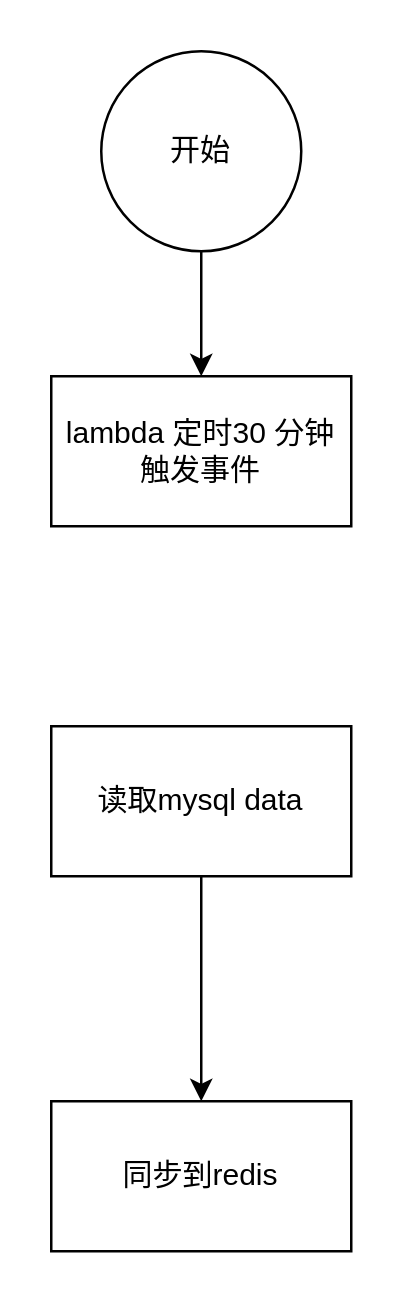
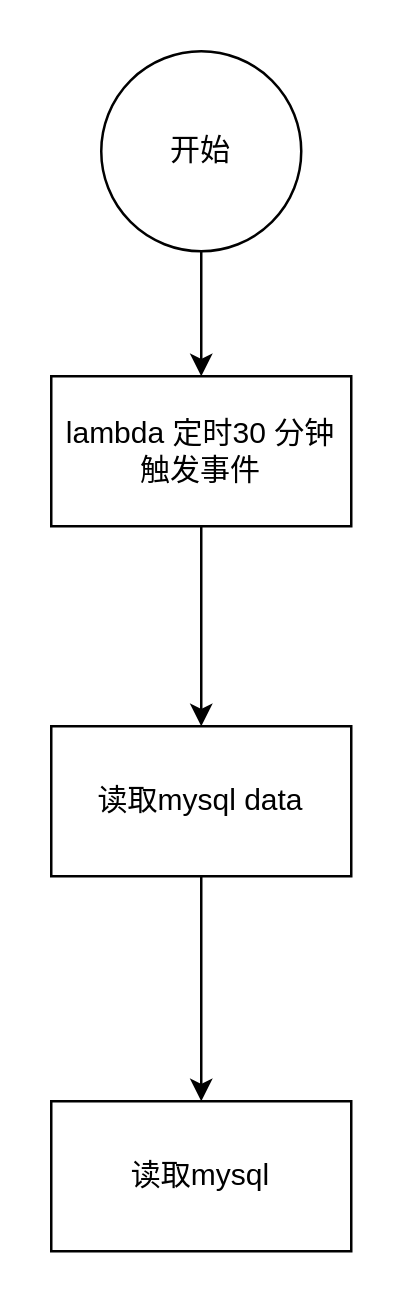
edge "lambda 定时30 分钟触发事件" -> "读取mysql data": added
node "同步到redis": label "同步到redis" -> "读取mysql"
